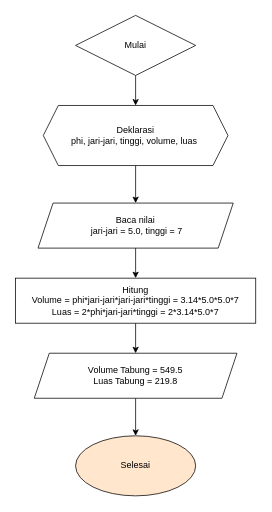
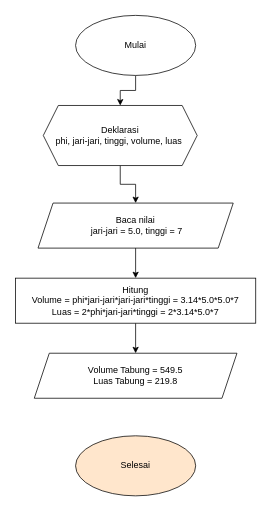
node "Mulai": shape diamond -> ellipse
node "Deklarasi phi, jari-jari, tinggi, volume, luas": size 185x60 -> 154x60
edge "Volume Tabung = 549.5 Luas Tabung = 219.8" -> "Selesai": removed
